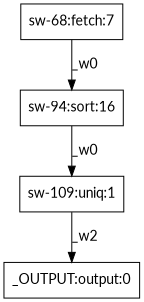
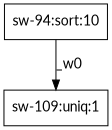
node "sw-68:fetch:7": removed
node "sw-94:sort:16": label "sw-94:sort:16" -> "sw-94:sort:10"
node "_OUTPUT:output:0": removed
